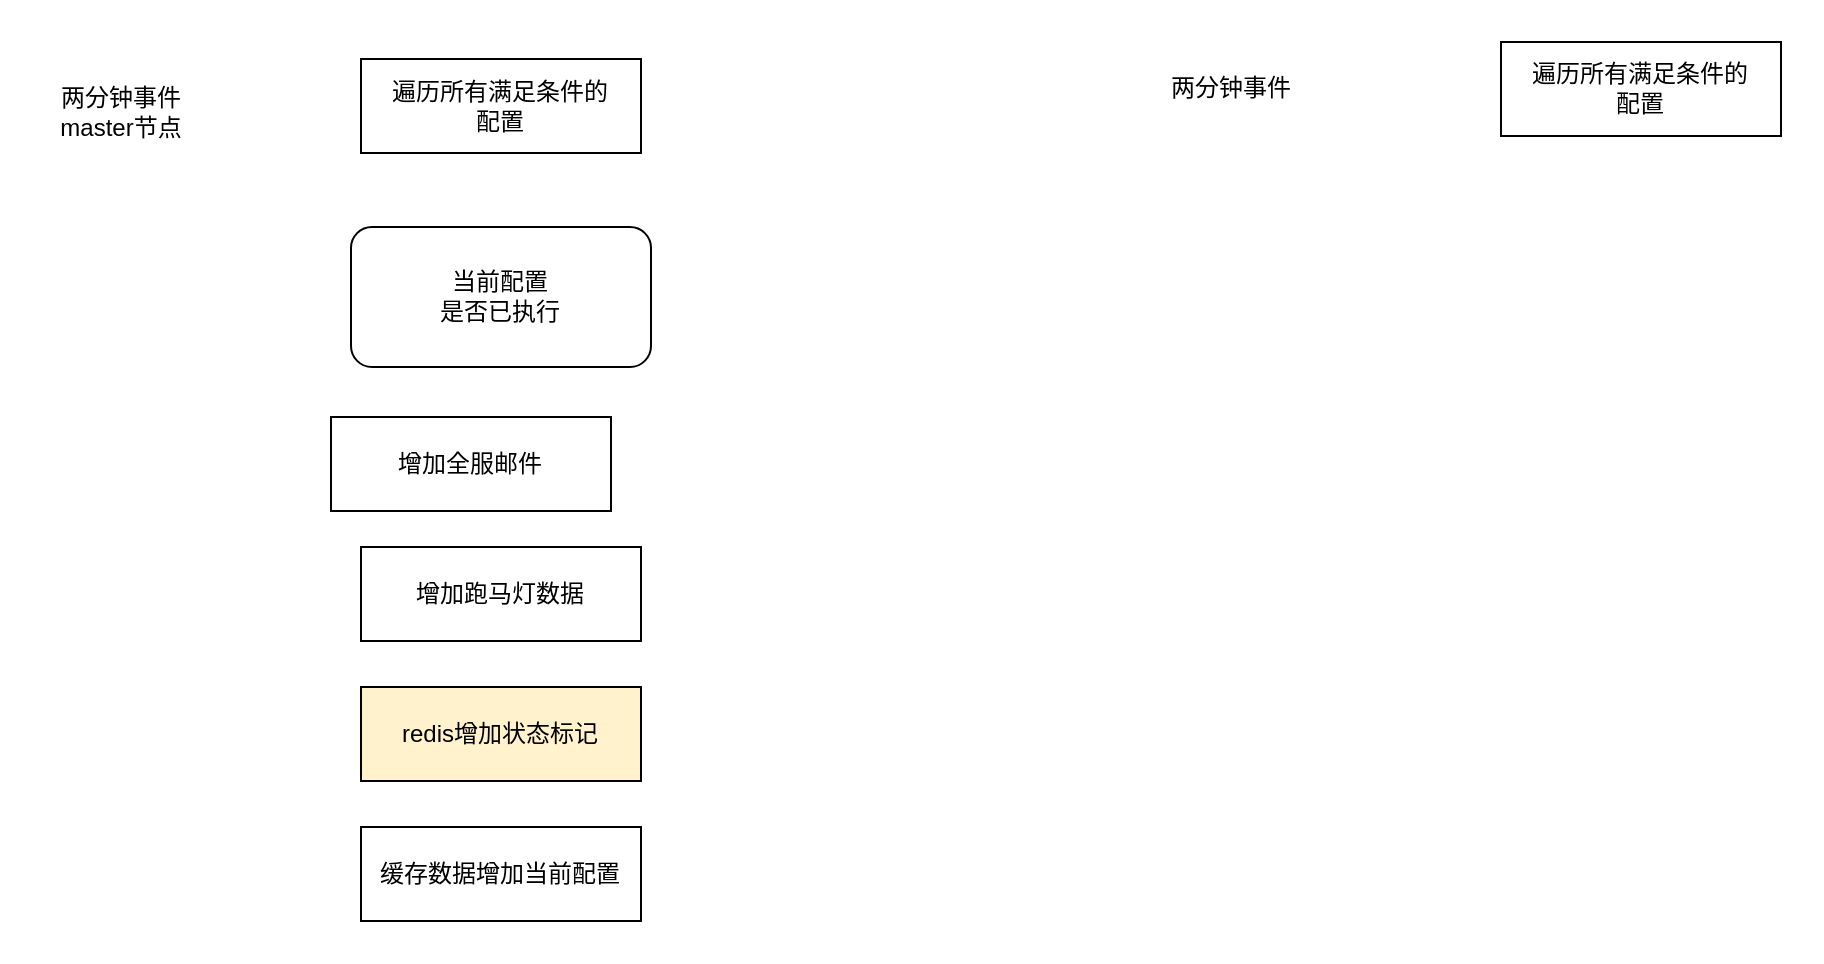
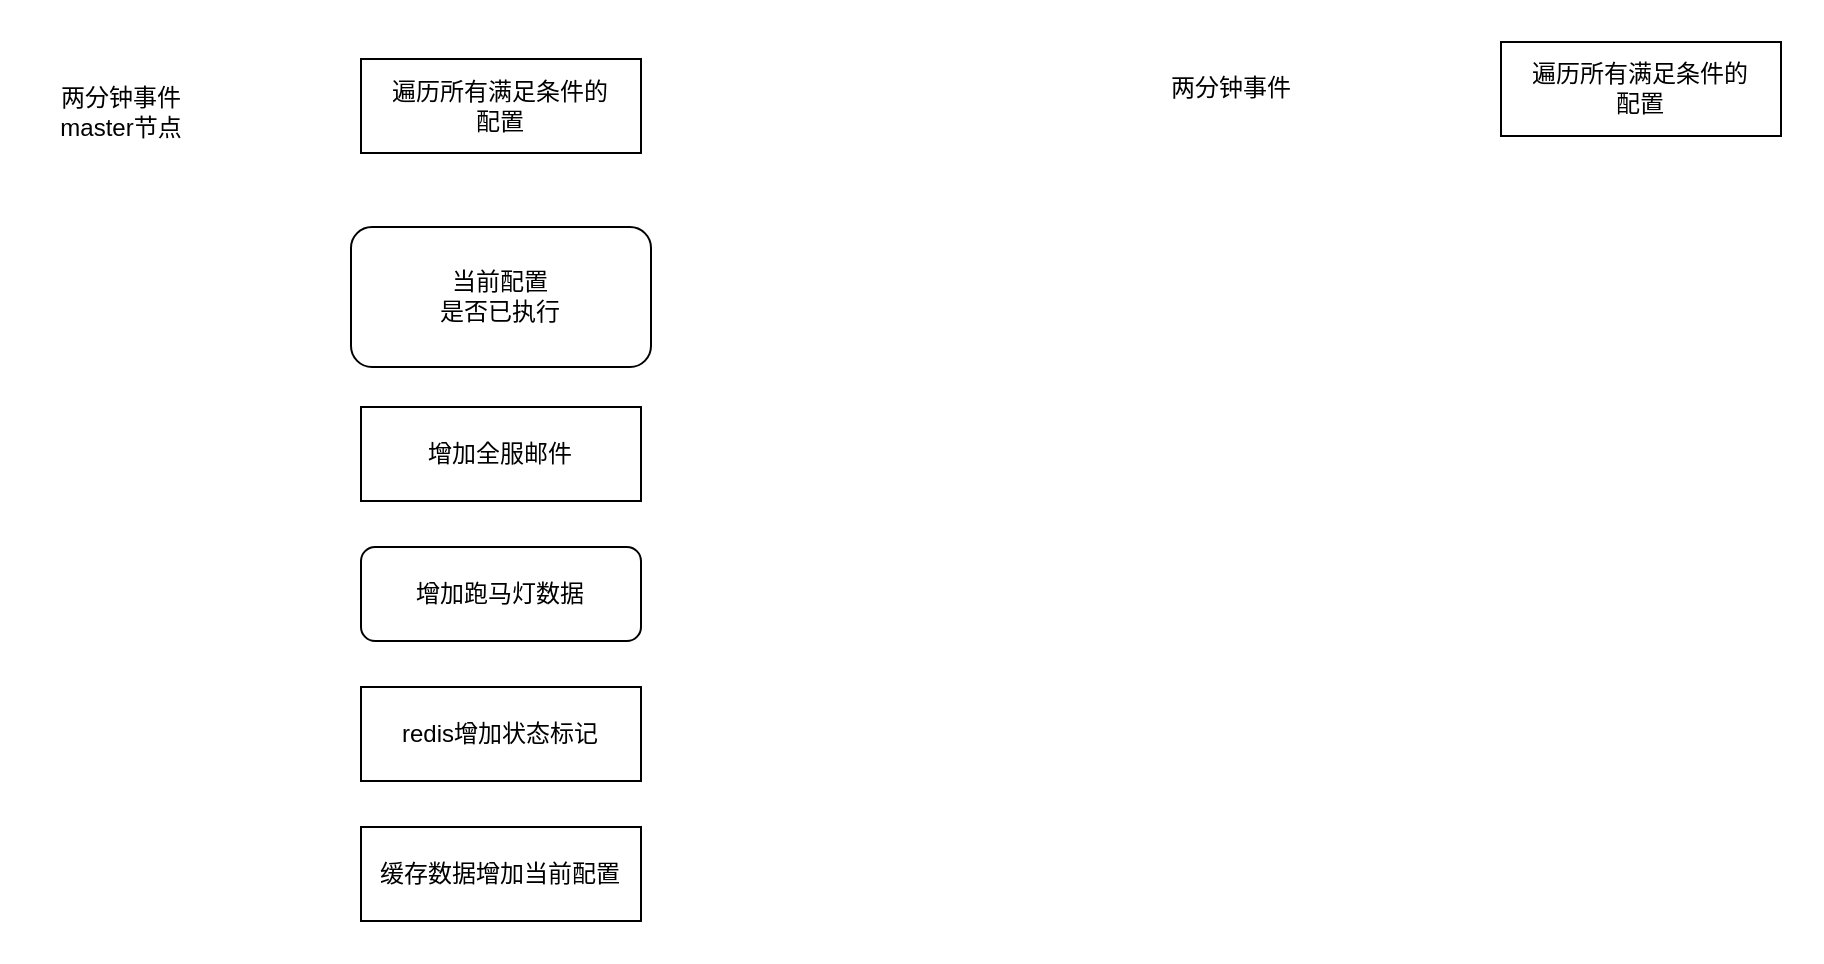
node "增加全服邮件": moved (471, 464) -> (501, 454)
node "增加跑马灯数据": shape rectangle -> rounded rectangle
node "redis增加状态标记": fillcolor #fff2cc -> #ffffff
